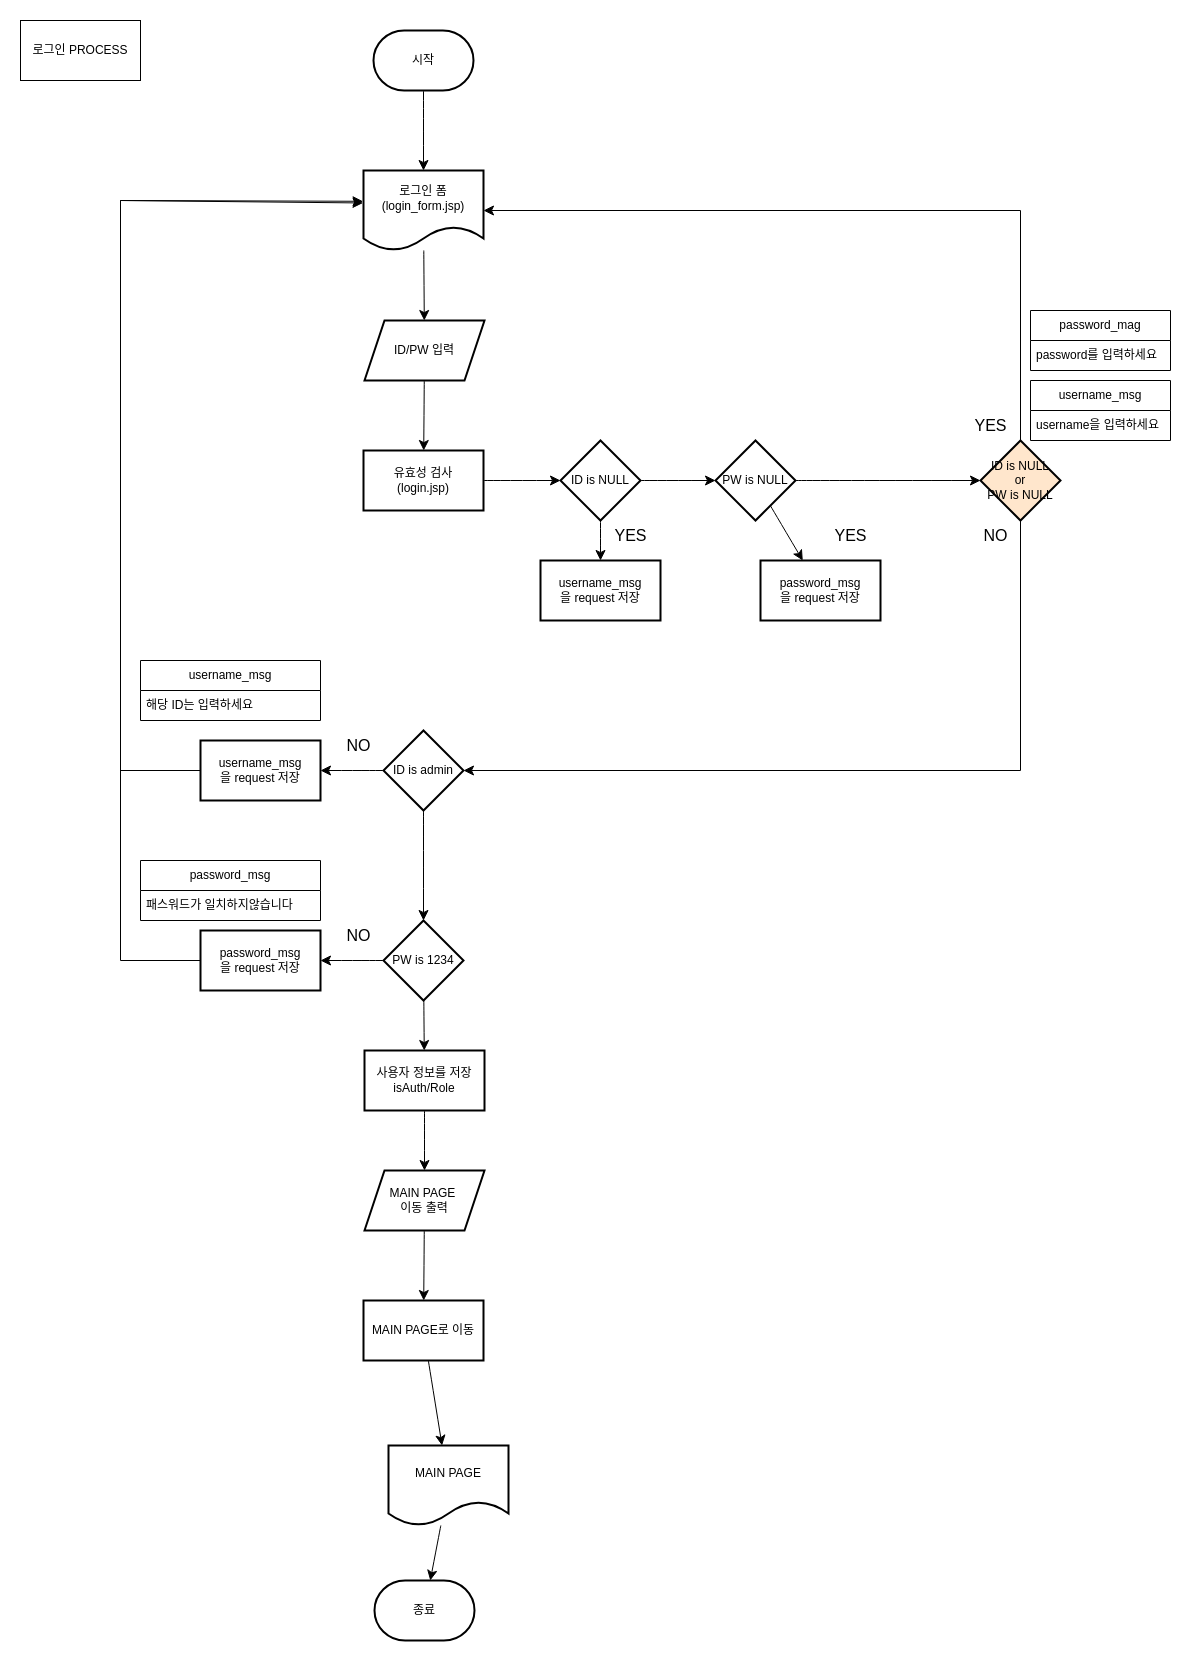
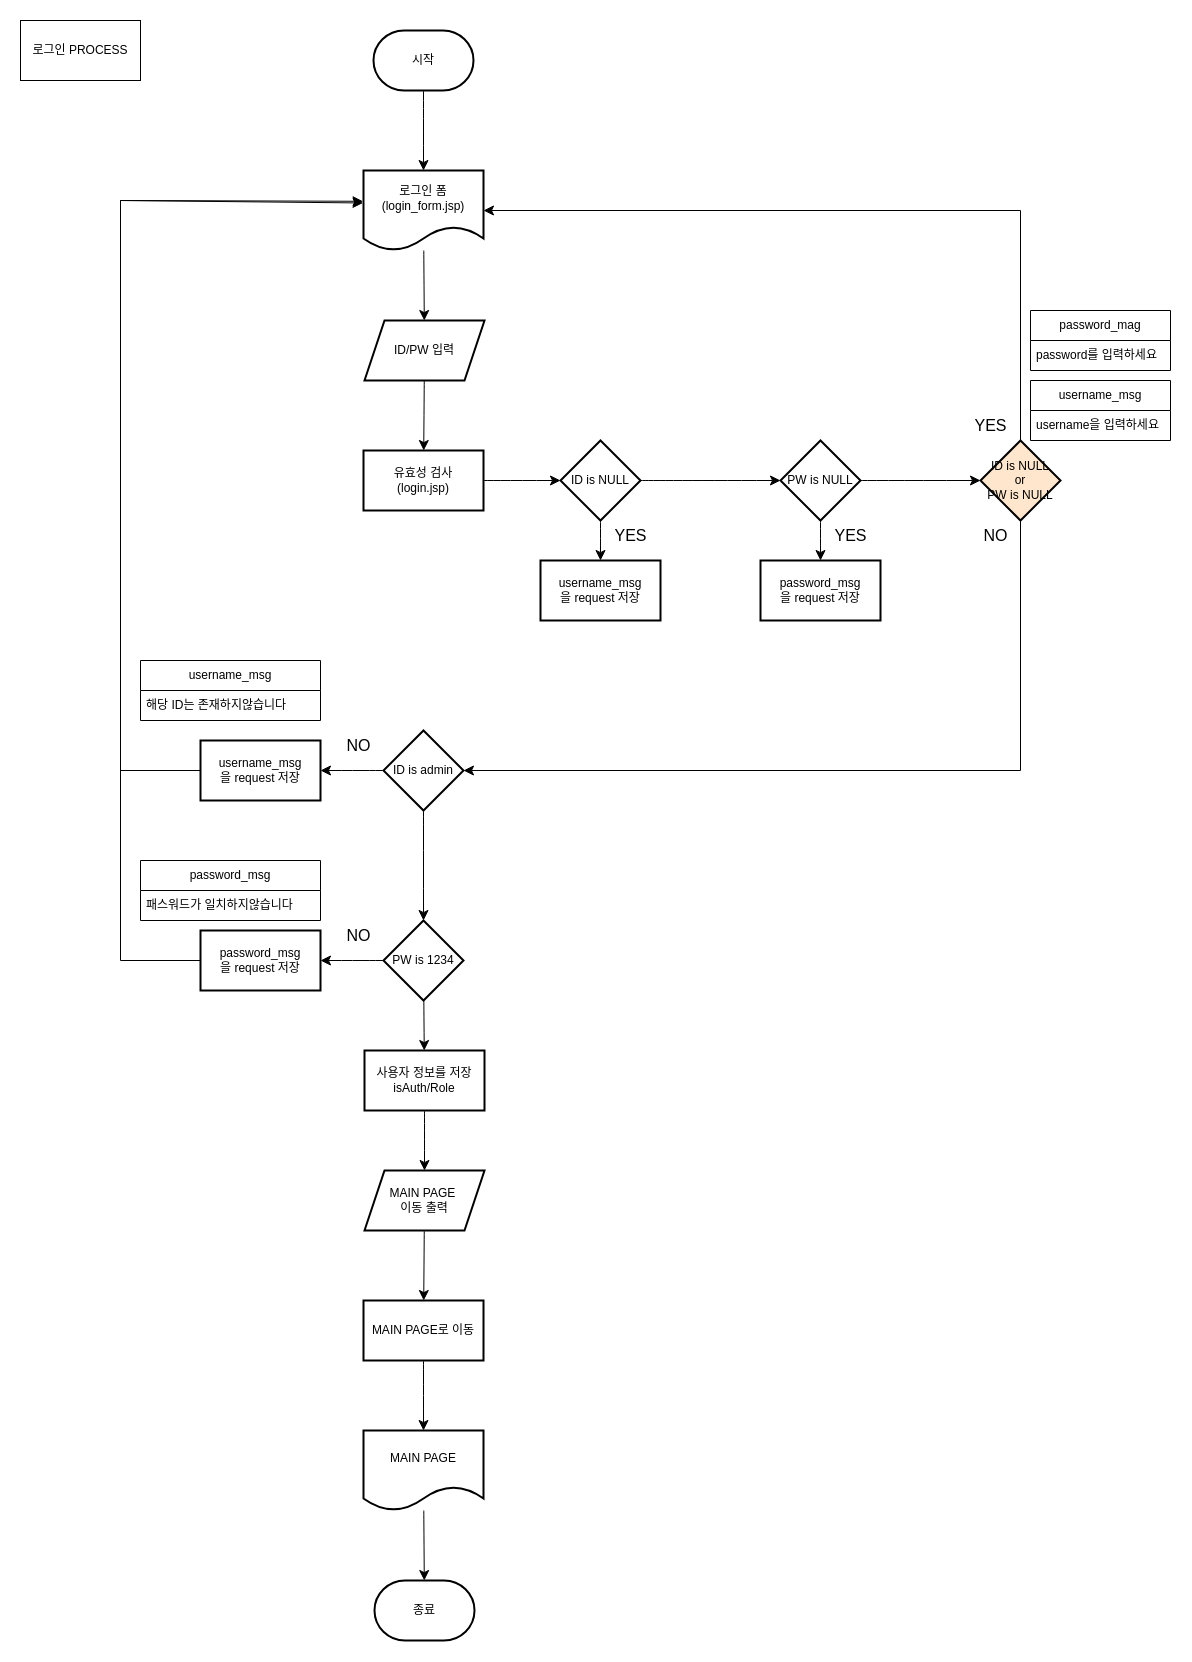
node "PW is NULL": moved (756, 481) -> (821, 481)
node "해당 ID는 입력하세요": label "해당 ID는 입력하세요" -> "해당 ID는 존재하지않습니다"
node "MAIN PAGE": moved (449, 1486) -> (424, 1471)
